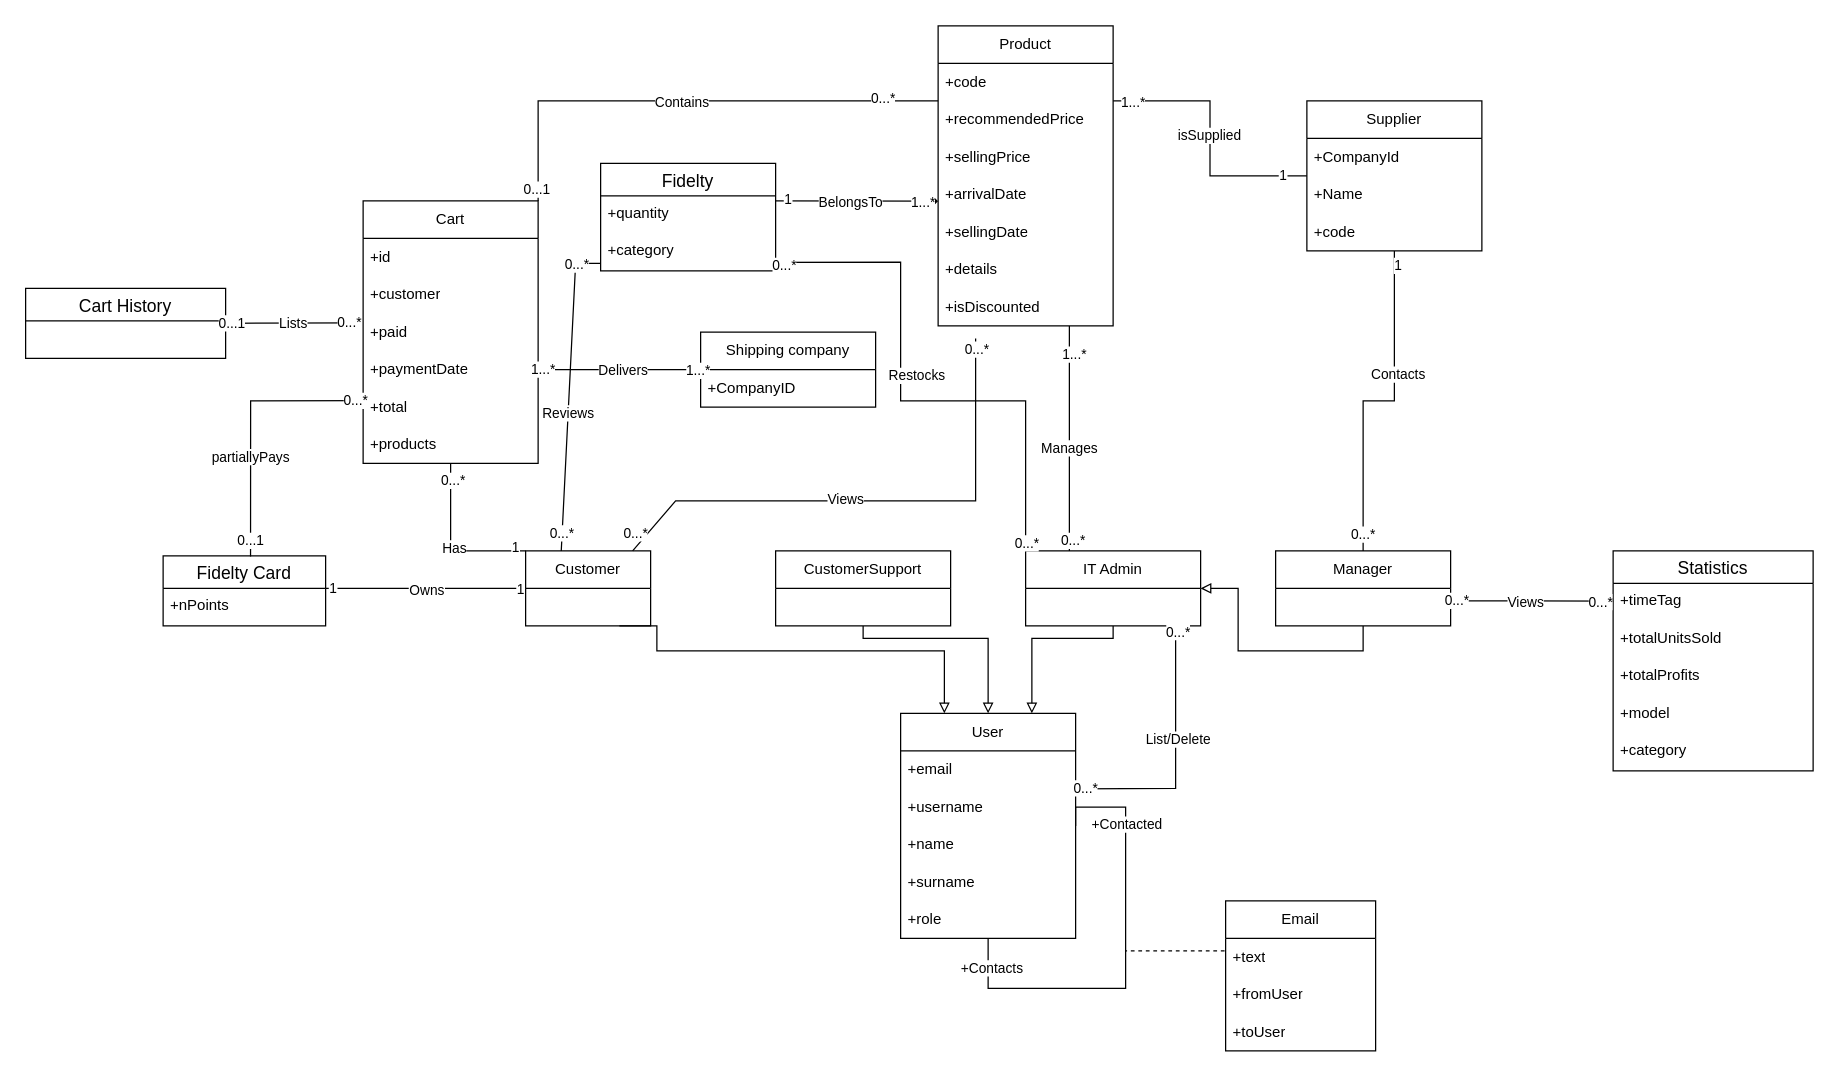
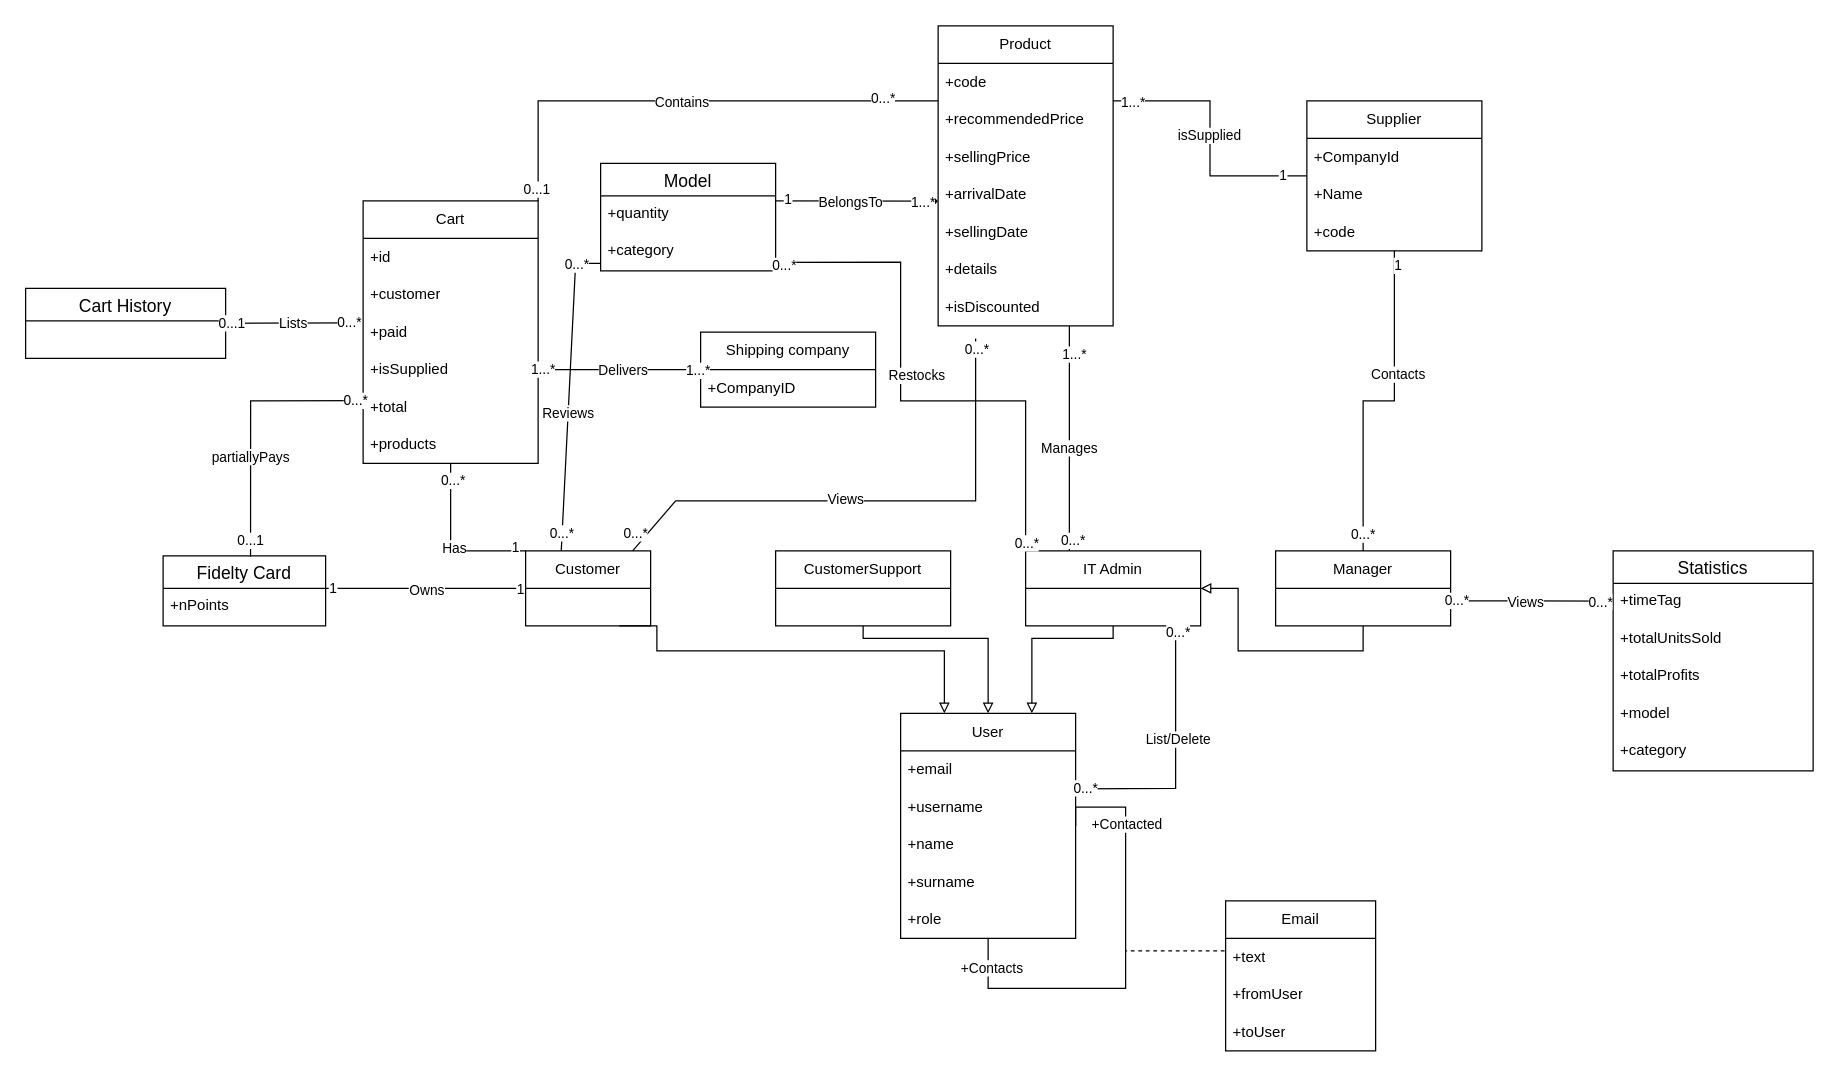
node "Fidelty": label "Fidelty" -> "Model"
node "+paymentDate": label "+paymentDate" -> "+isSupplied"
